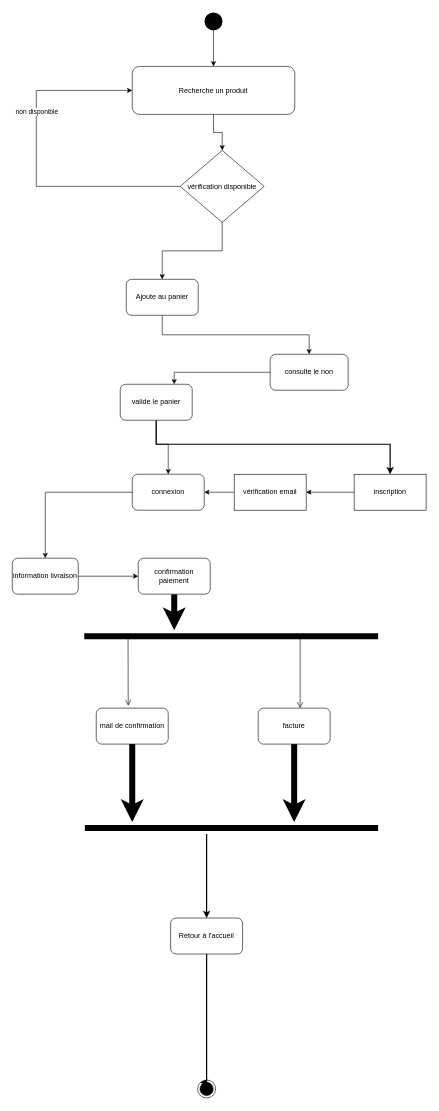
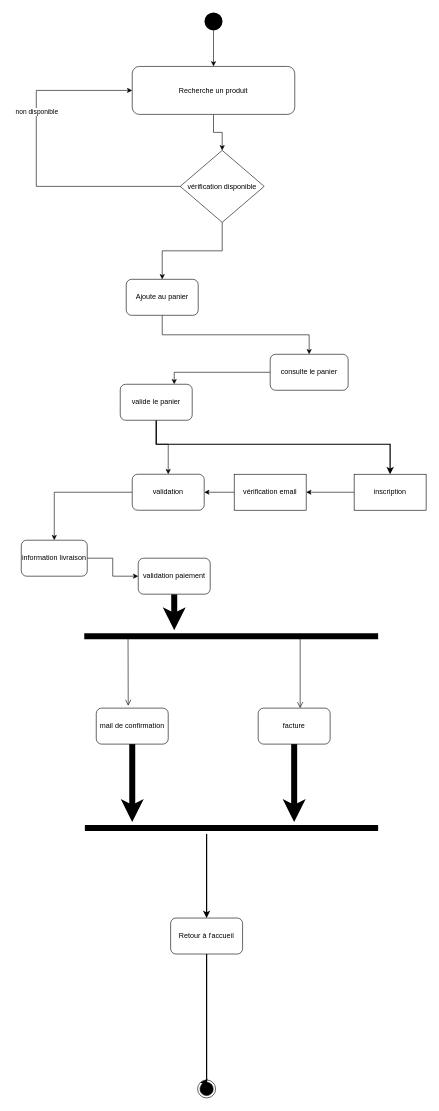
node "consulte le non": label "consulte le non" -> "consulte le panier"
node "connexion": label "connexion" -> "validation"
node "information livraison": moved (45, 576) -> (54, 558)
node "confirmation paiement": label "confirmation paiement" -> "validation paiement"
